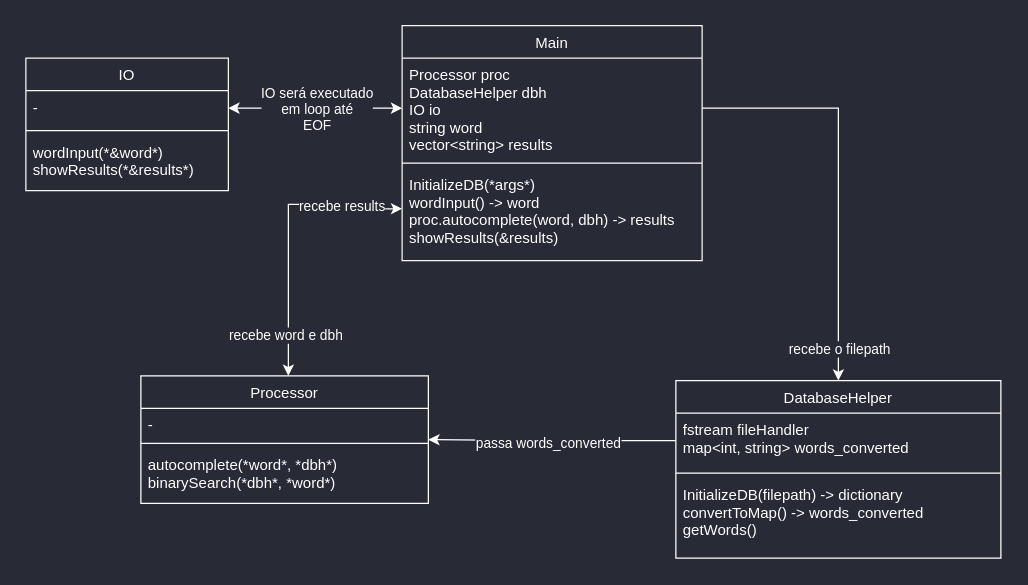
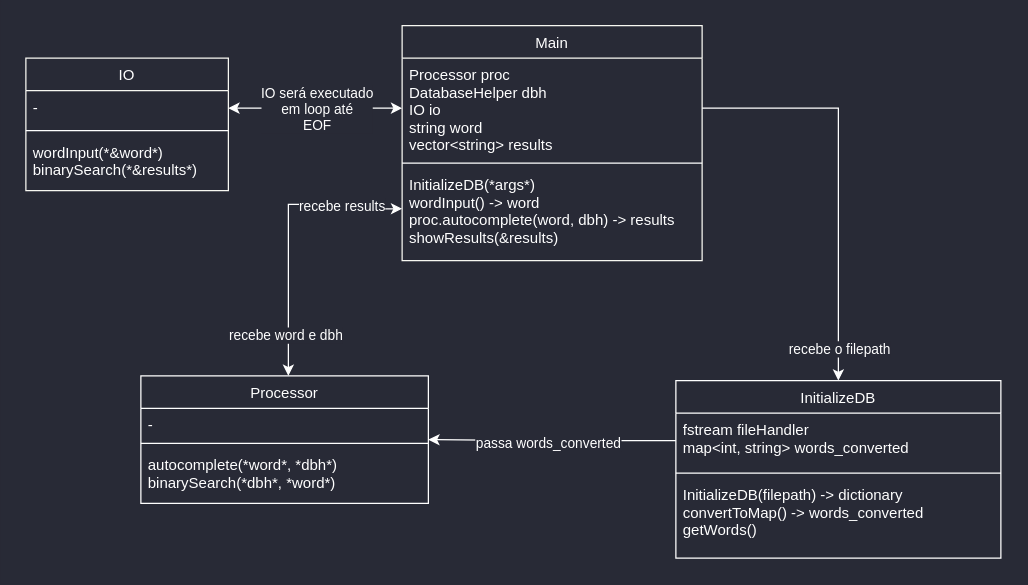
node "wordInput(*&word*) showResults(*&results*)": label "wordInput(*&word*) showResults(*&results*)" -> "wordInput(*&word*) binarySearch(*&results*)"
node "DatabaseHelper": label "DatabaseHelper" -> "InitializeDB"
